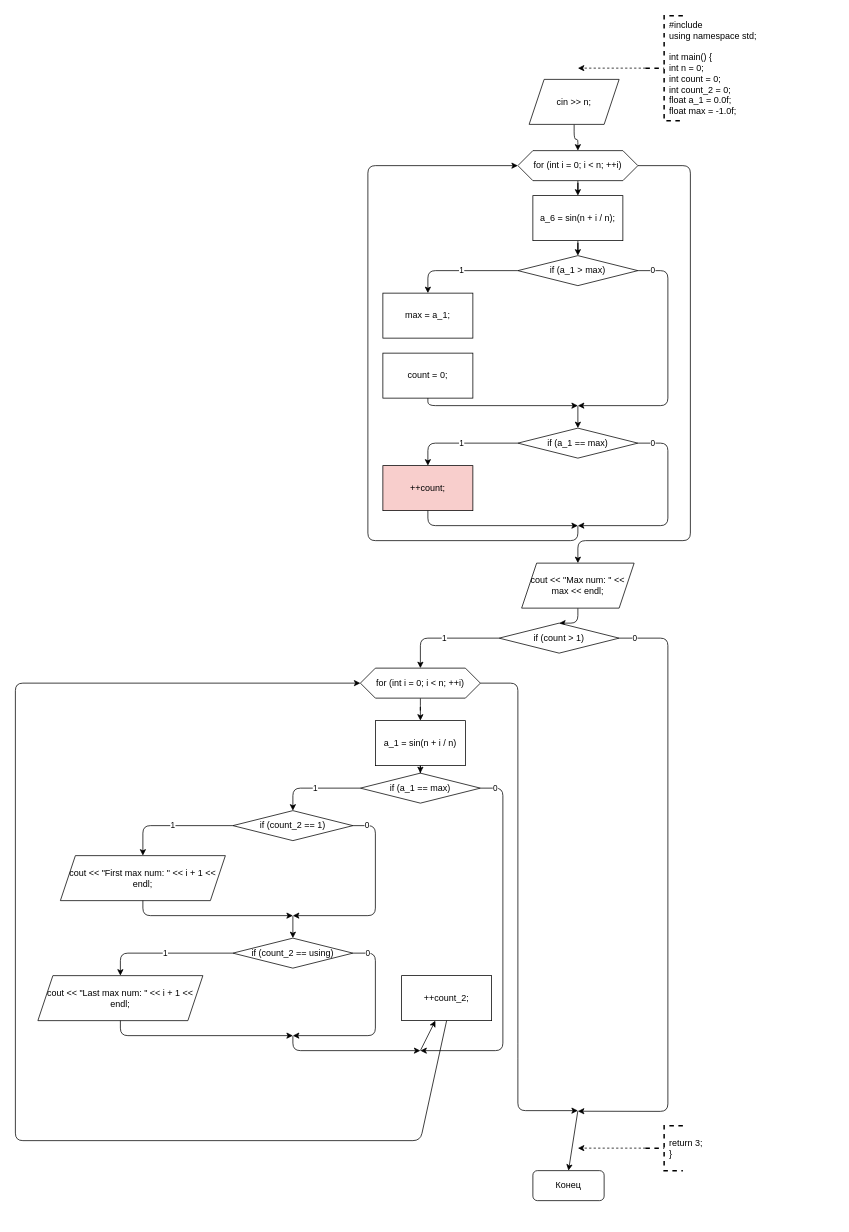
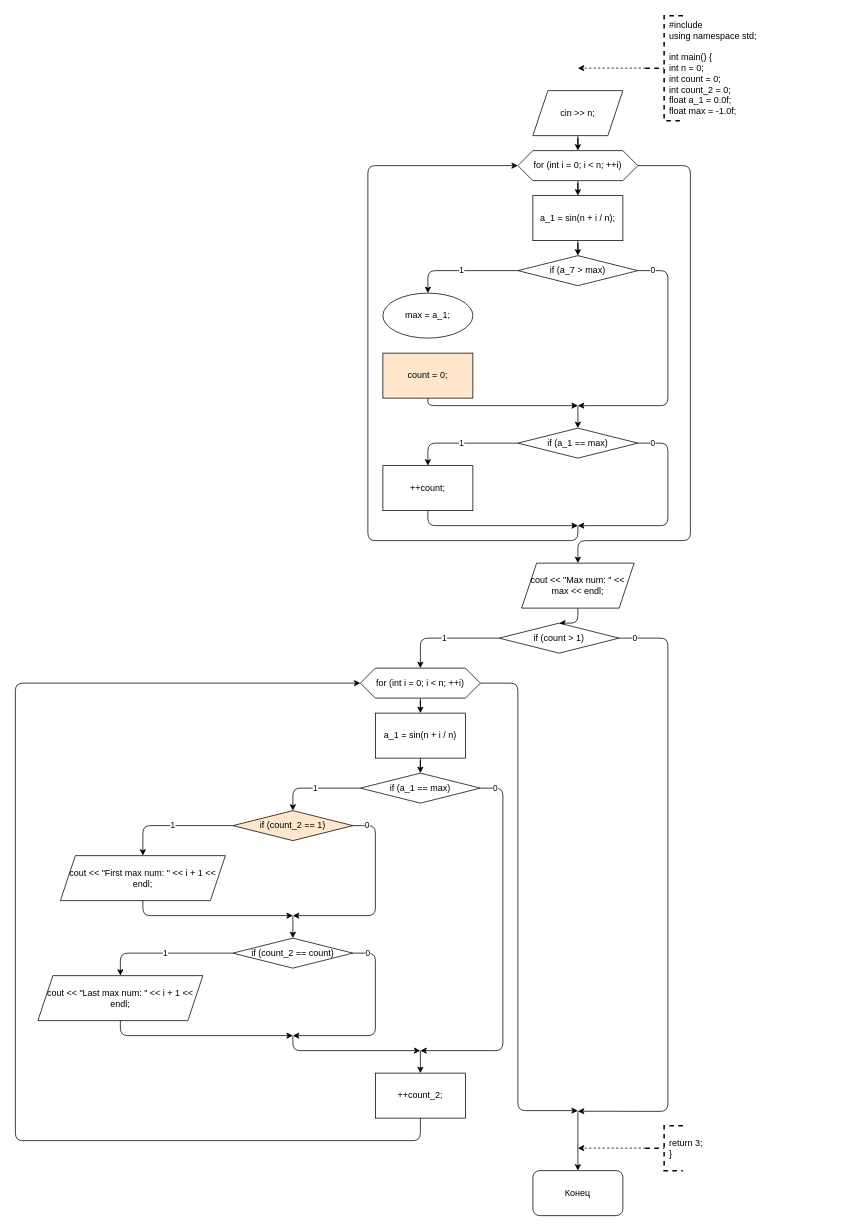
node "cin >> n;": moved (574, 102) -> (578, 113)
node "a_6 = sin(n + i / n);": label "a_6 = sin(n + i / n);" -> "a_1 = sin(n + i / n);"
node "if (a_1 > max)": label "if (a_1 > max)" -> "if (a_7 > max)"
node "max = a_1;": shape rectangle -> ellipse
node "count = 0;": fillcolor #ffffff -> #ffe6cc
node "++count;": fillcolor #f8cecc -> #ffffff
node "a_1 = sin(n + i / n)": moved (420, 743) -> (420, 735)
node "if (count_2 == 1)": fillcolor #ffffff -> #ffe6cc
node "if (count_2 == using)": label "if (count_2 == using)" -> "if (count_2 == count)"
node "++count_2;": moved (447, 998) -> (420, 1095)
node "Конец": size 71x30 -> 90x45
